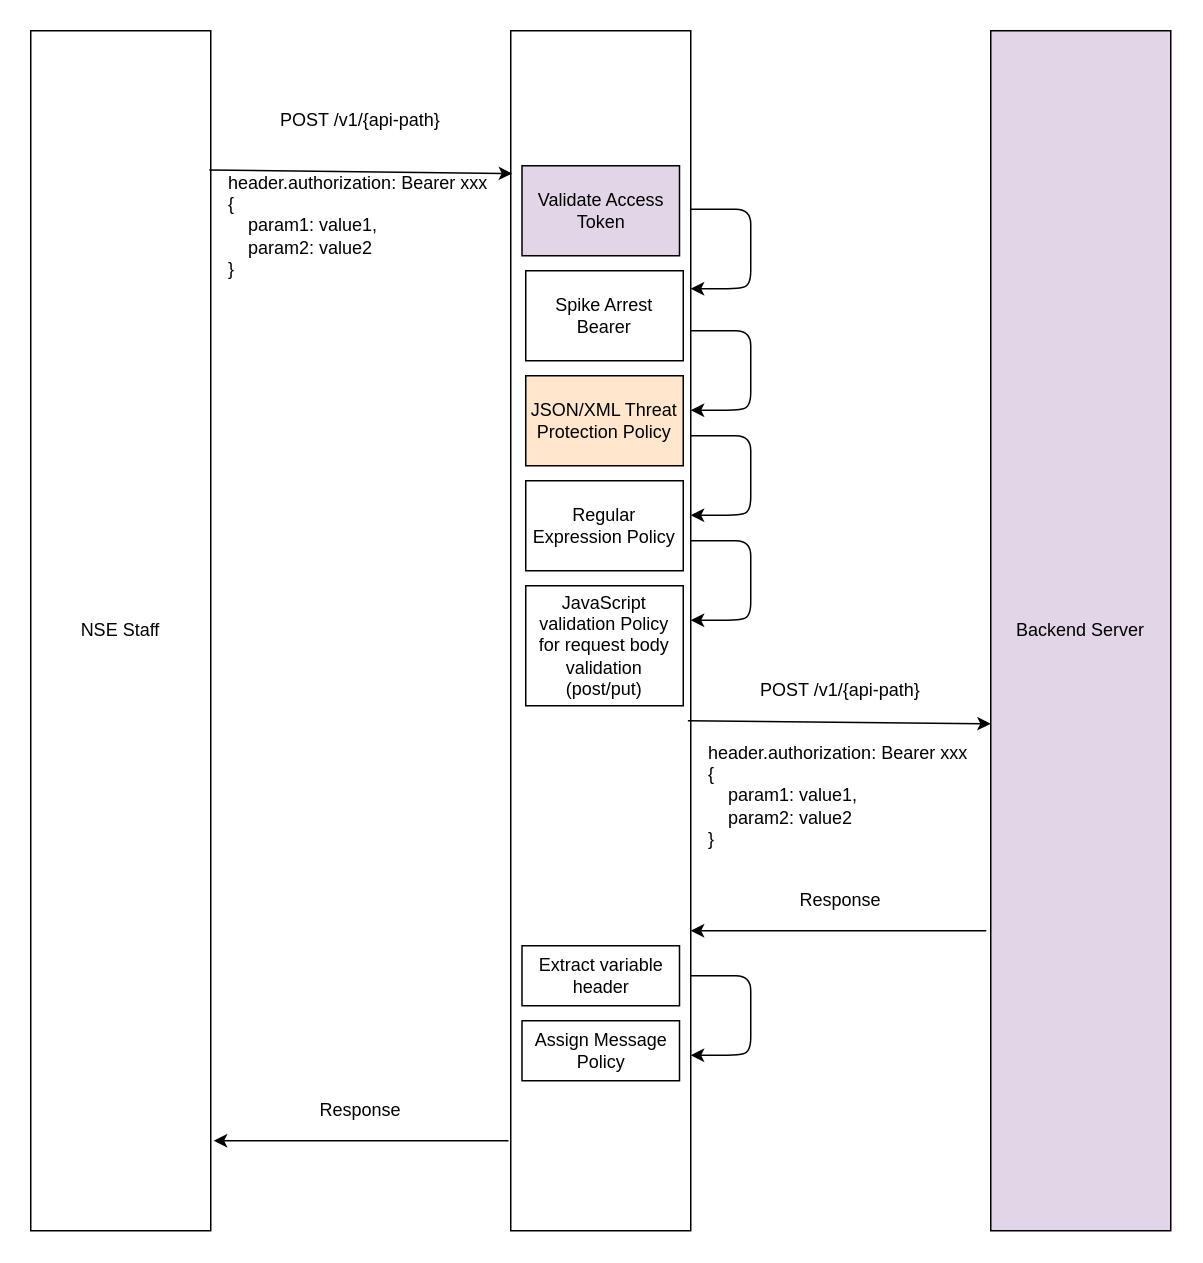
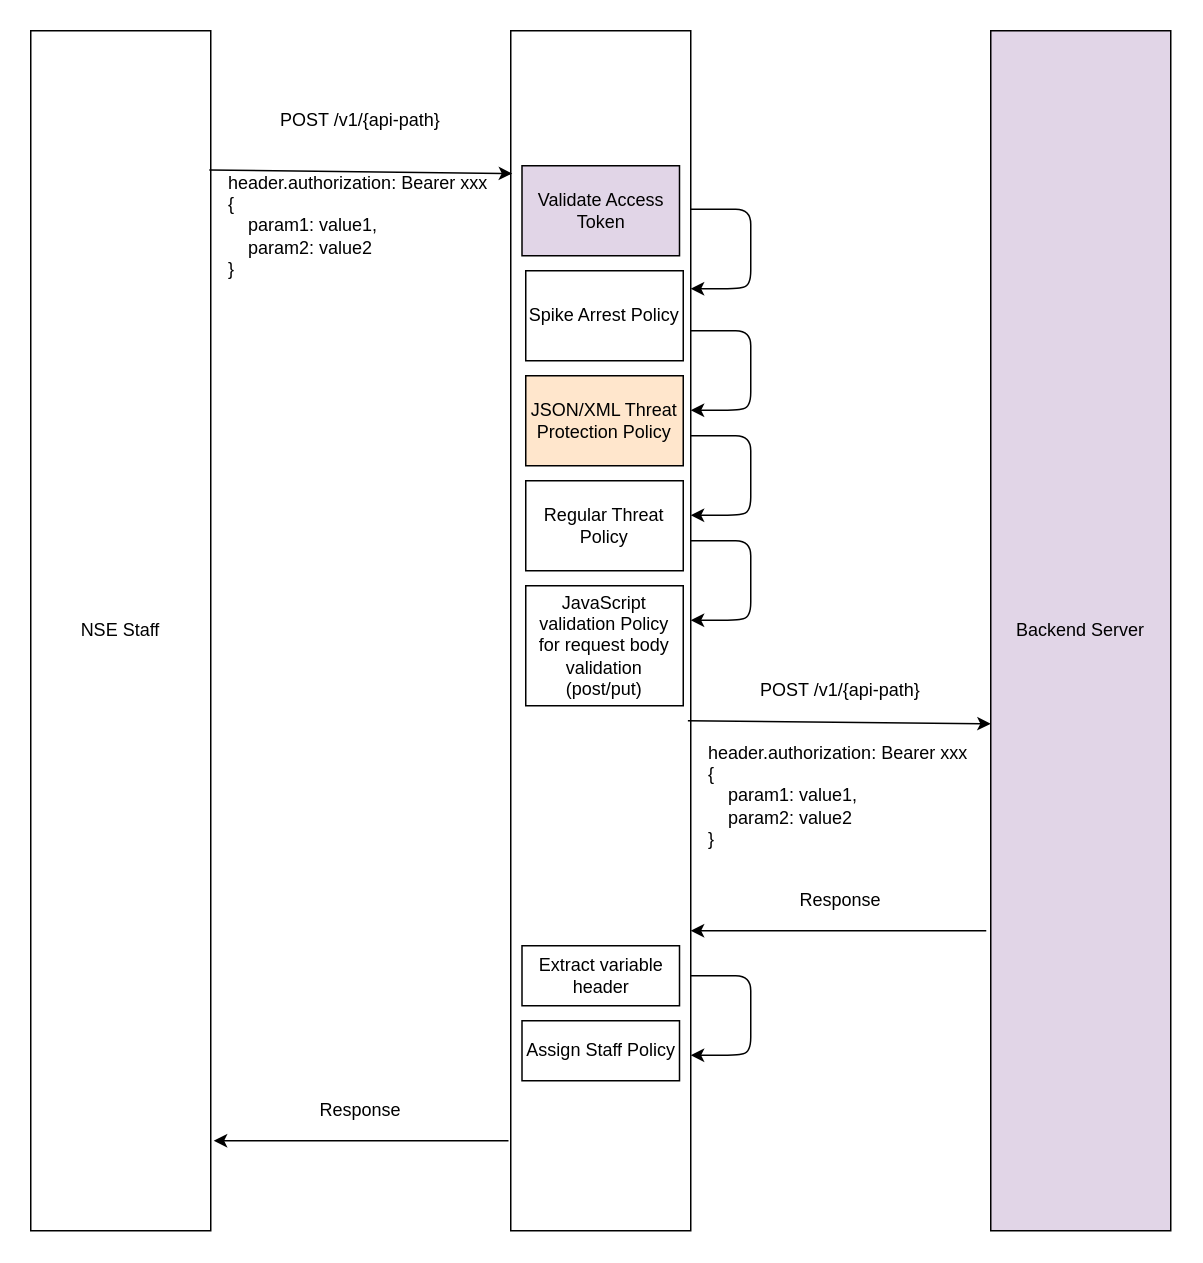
node "Spike Arrest Bearer": label "Spike Arrest Bearer" -> "Spike Arrest Policy"
node "Regular Expression Policy": label "Regular Expression Policy" -> "Regular Threat Policy"
node "Assign Message Policy": label "Assign Message Policy" -> "Assign Staff Policy"
